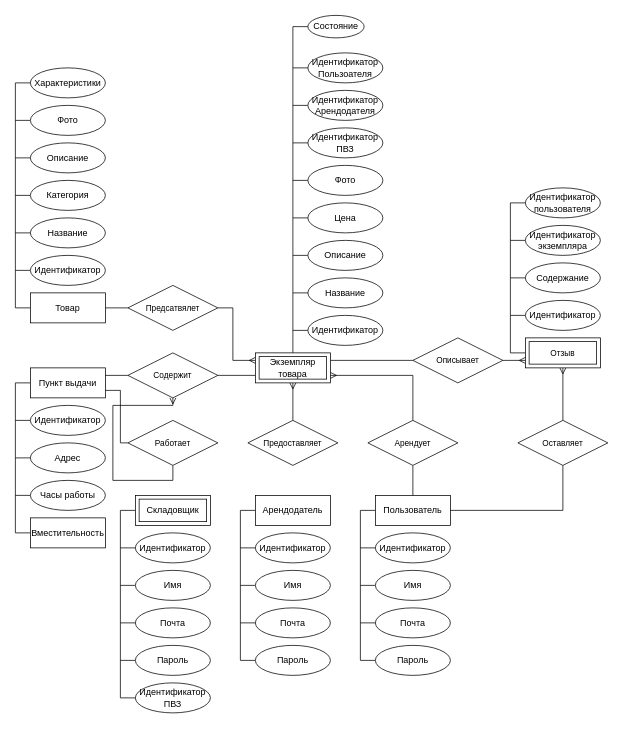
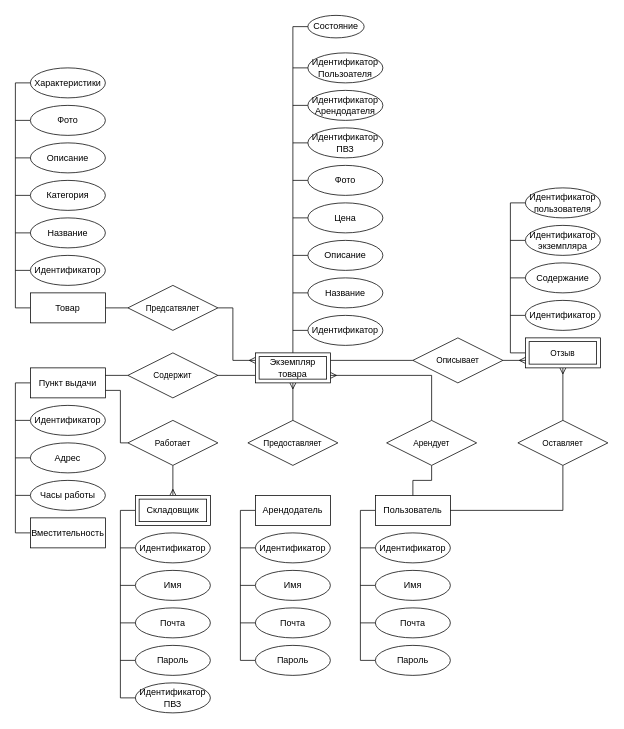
edge "Работает" -> "Содержит": now "Работает" -> "Складовщик"
node "Арендует": moved (413, 443) -> (432, 443)
